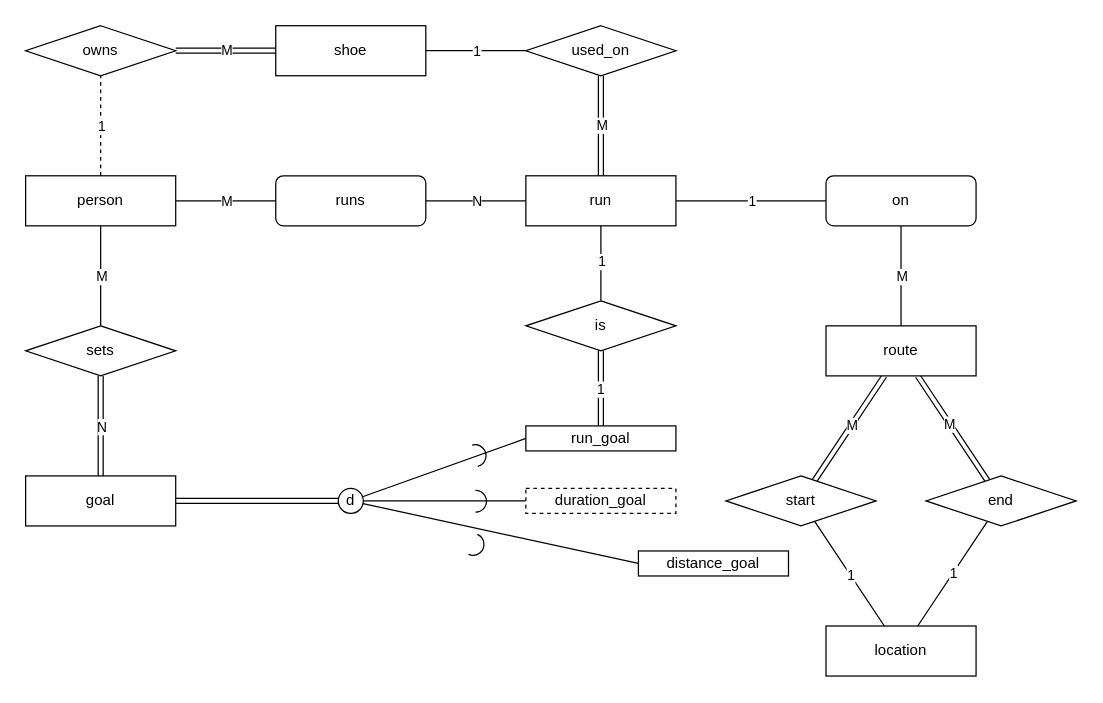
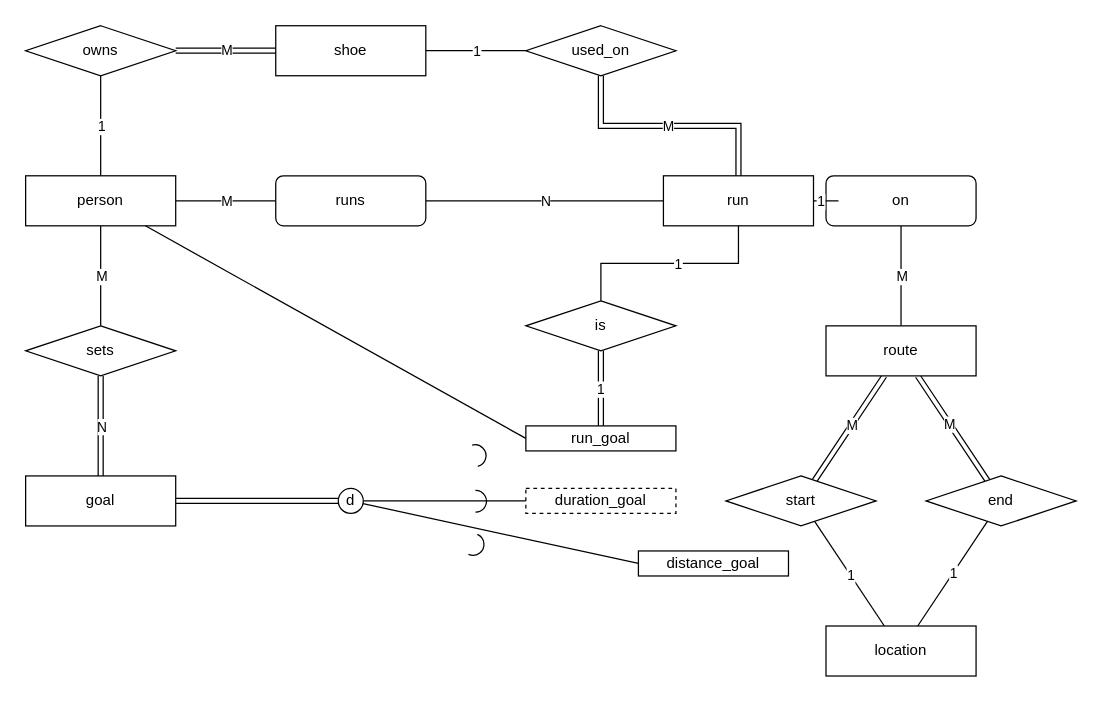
edge "owns" -- "person": style dashed -> solid
node "run": moved (601, 201) -> (738, 201)
edge "run_goal" -- "d": now "run_goal" -- "person"
